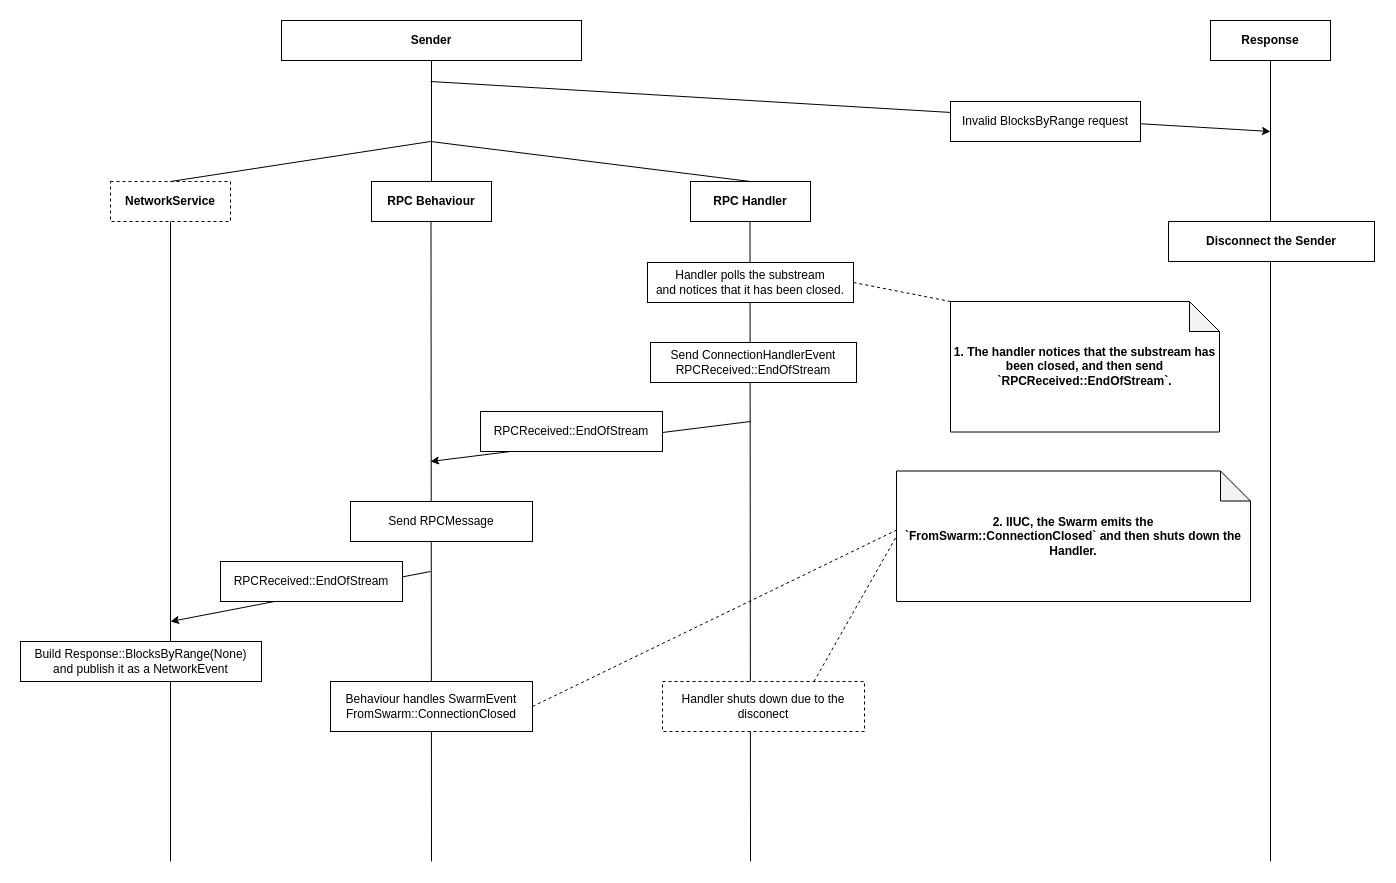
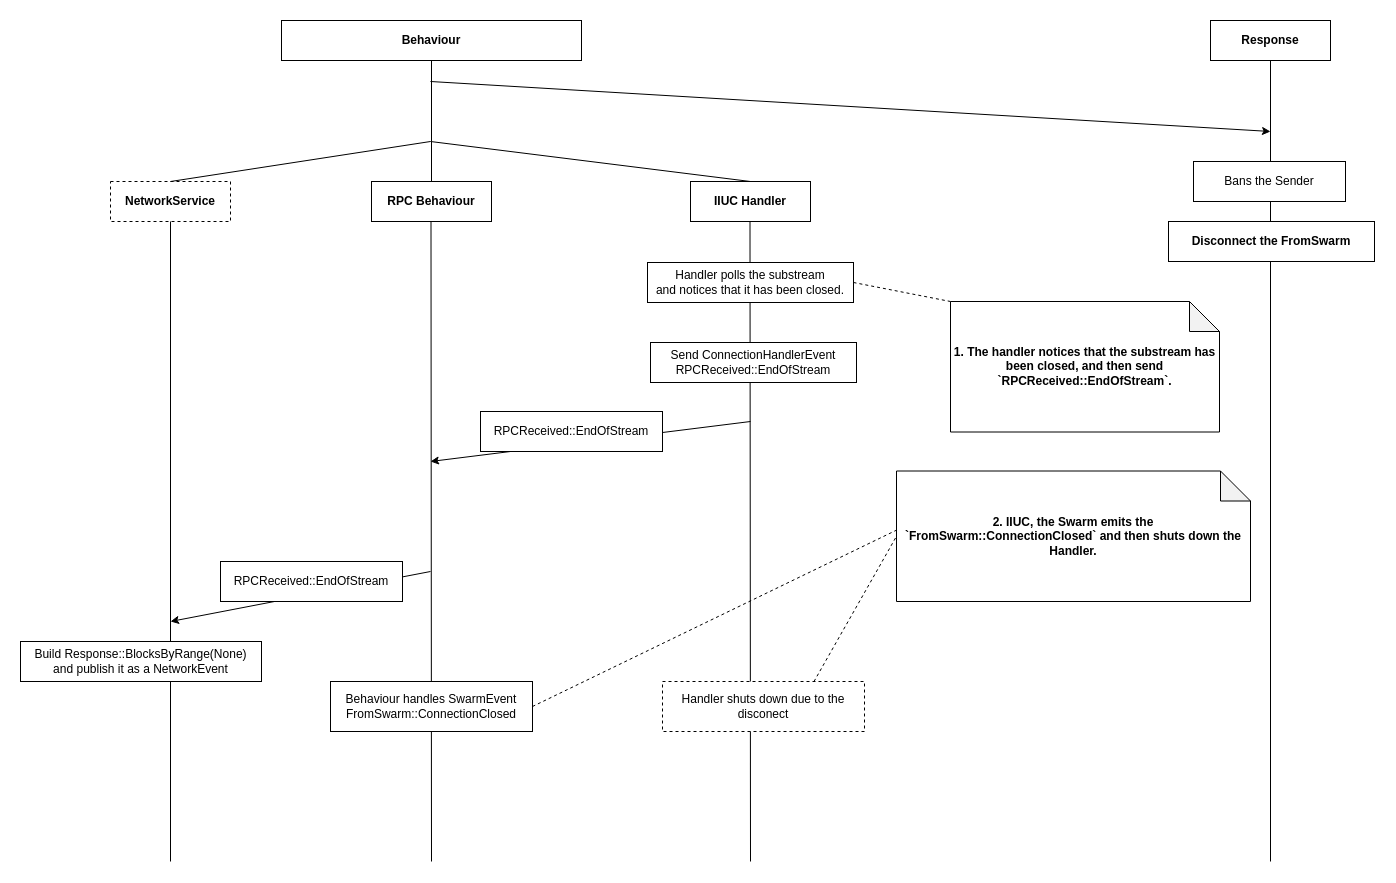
node "Sender": label "Sender" -> "Behaviour"
node "Invalid BlocksByRange request": removed
node "Bans the Sender": added
node "RPC Handler": label "RPC Handler" -> "IIUC Handler"
node "Disconnect the Sender": label "Disconnect the Sender" -> "Disconnect the FromSwarm"
node "Send RPCMessage": removed
